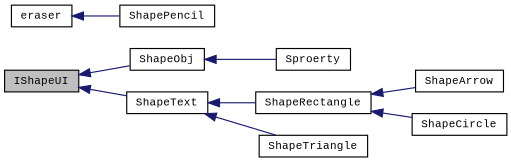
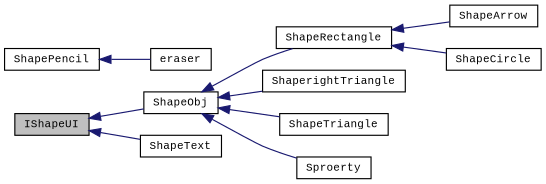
edge "ShapePencil" -> "eraser": reversed
node "ShaperightTriangle": added
edge "ShapeRectangle" -> "ShapeText": now "ShapeRectangle" -> "ShapeObj"
edge "ShapeTriangle" -> "ShapeText": now "ShapeTriangle" -> "ShapeObj"
